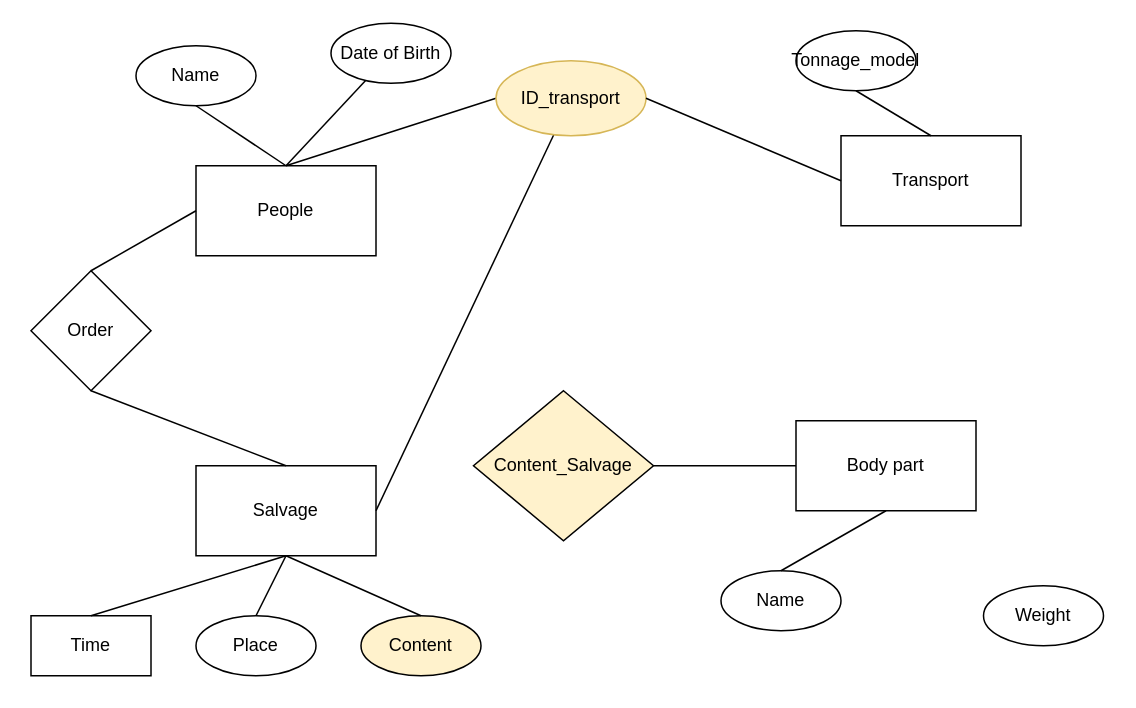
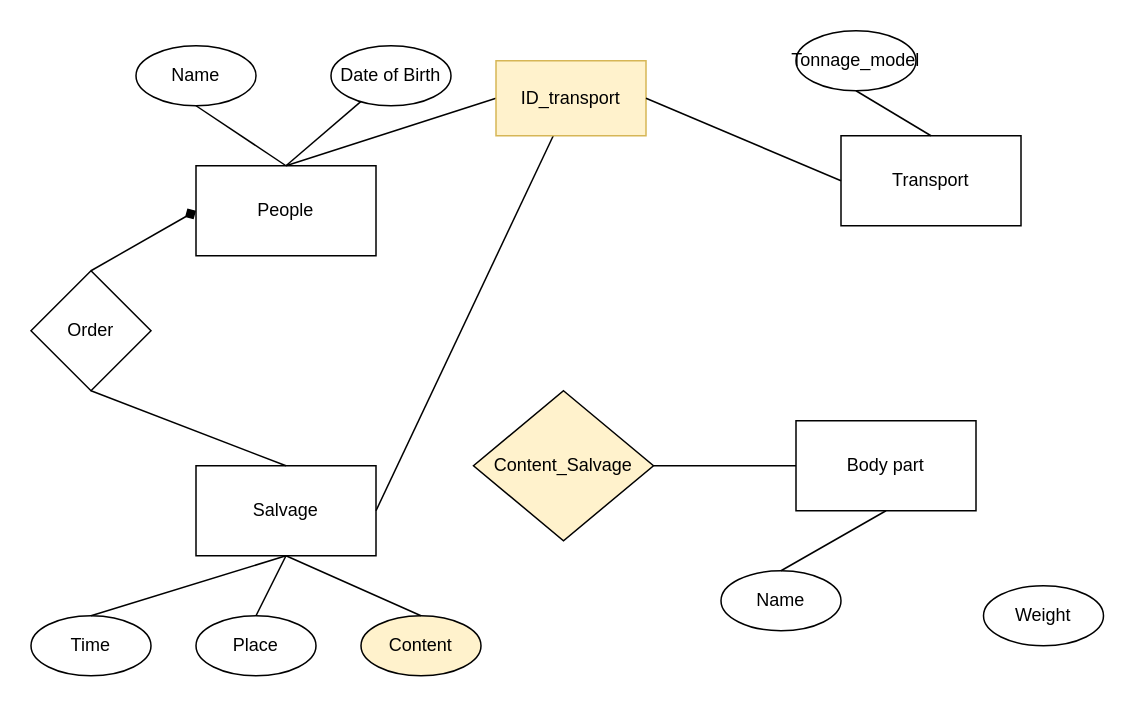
node "Date of Birth": moved (391, 53) -> (391, 76)
node "ID_transport": shape ellipse -> rectangle
edge "People" -- "Order": arrowhead none -> diamond
node "Time": shape rectangle -> ellipse
